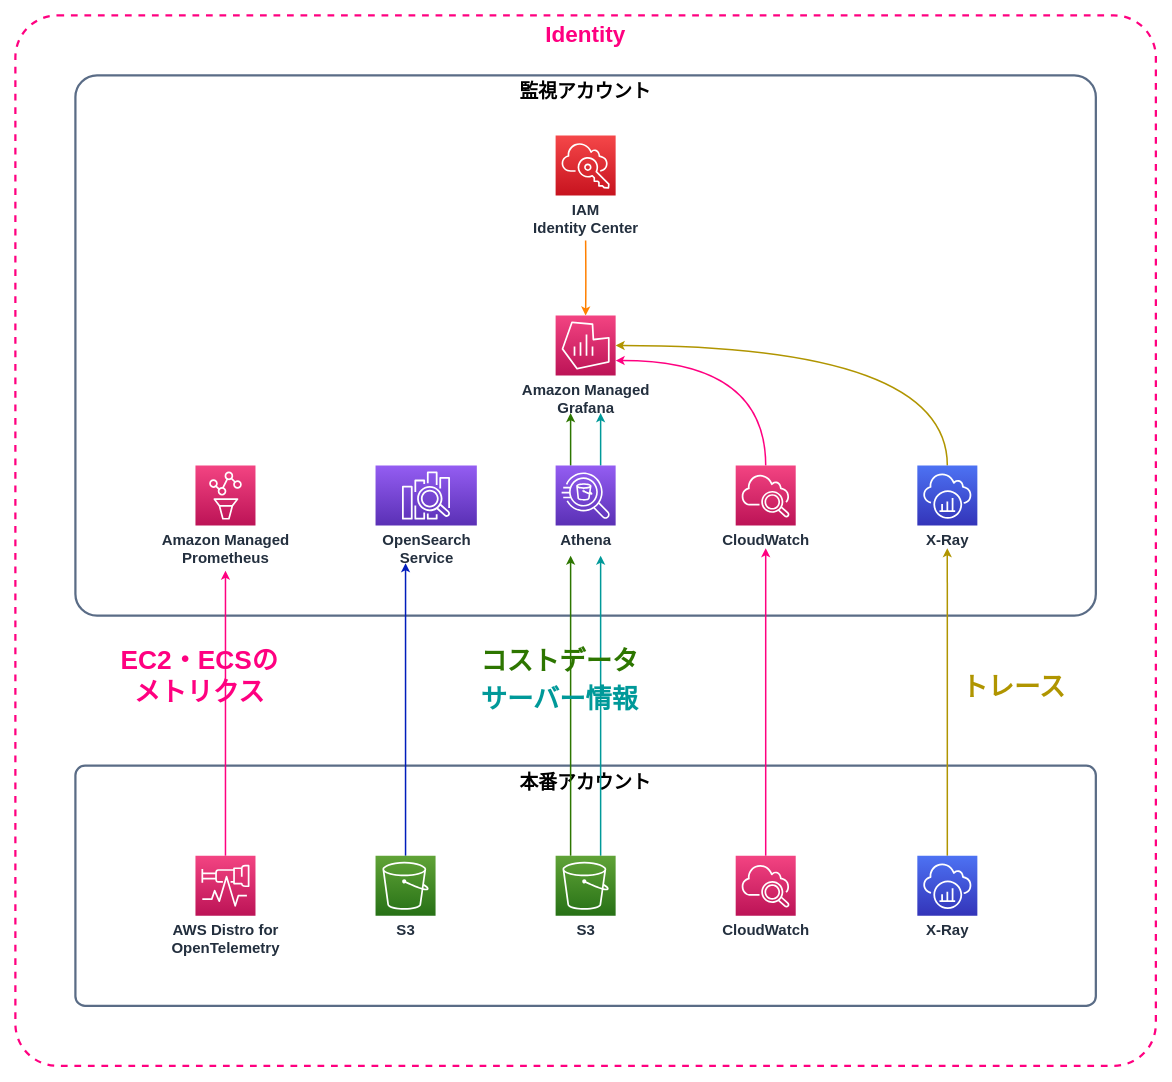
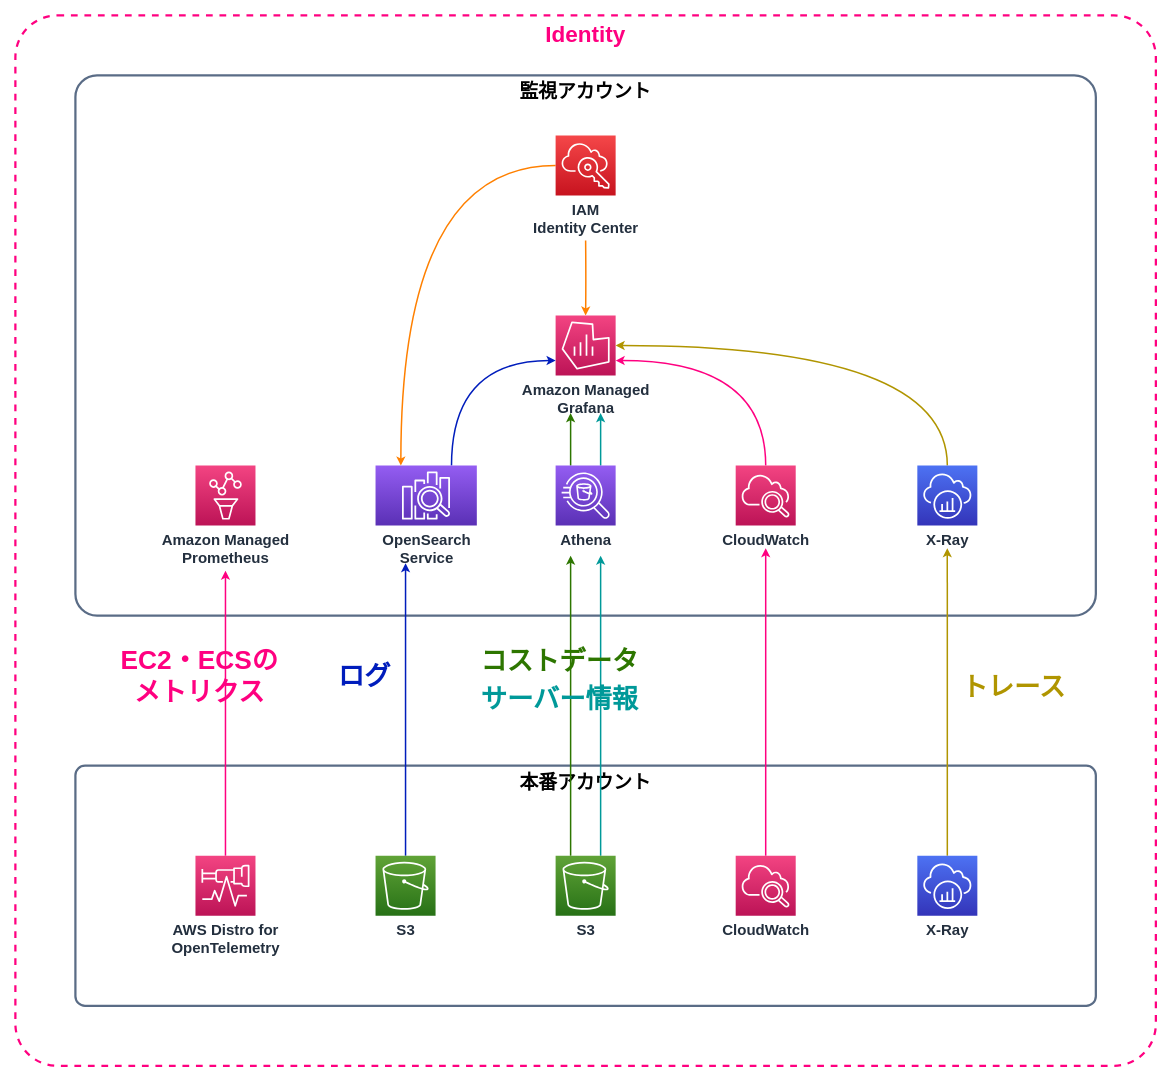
edge "IAM Identity Center" -> "OpenSearch Service": added
edge "OpenSearch Service" -> "Amazon ManagedGrafana": added
node "ログ": added
